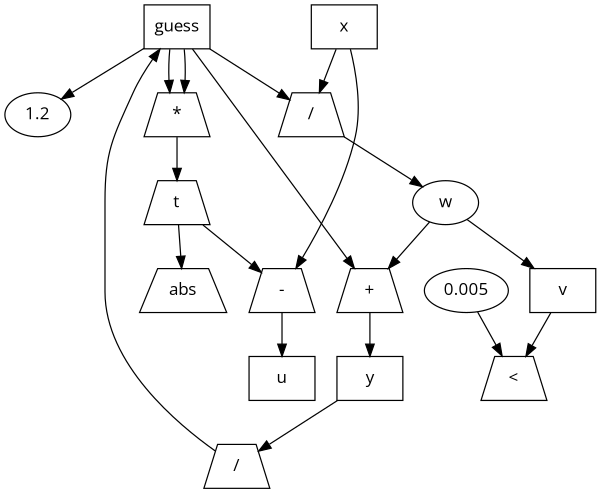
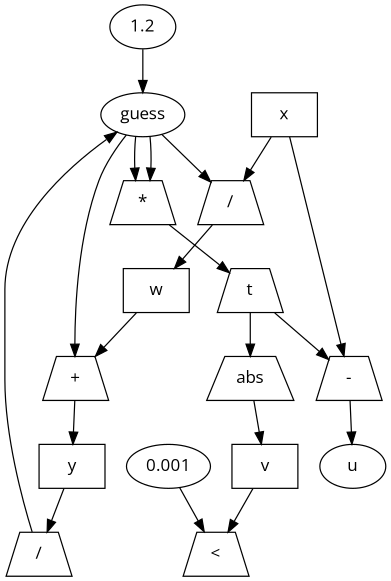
node "guess": shape box -> ellipse
edge "guess" -> "1.2": reversed
node "w": shape ellipse -> box
edge "w" -> "v": now "abs" -> "v"
node "0.005": label "0.005" -> "0.001"
node "u": shape box -> ellipse
